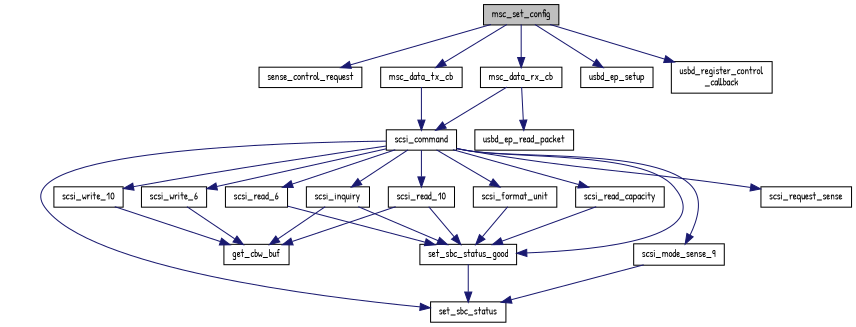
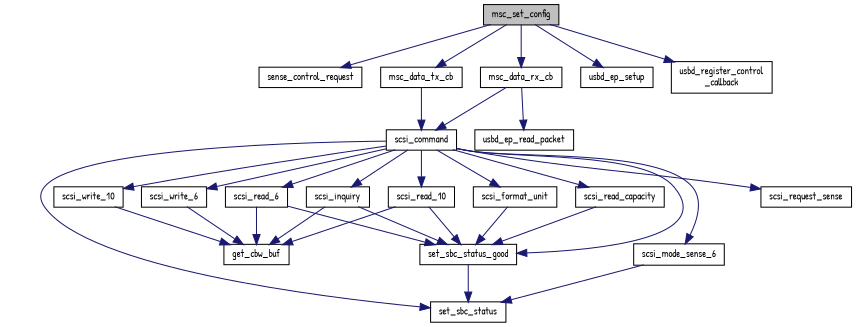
edge "scsi_read_6" -> "get_cbw_buf": added
node "scsi_mode_sense_9": label "scsi_mode_sense_9" -> "scsi_mode_sense_6"
